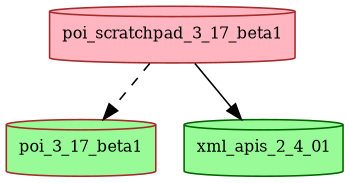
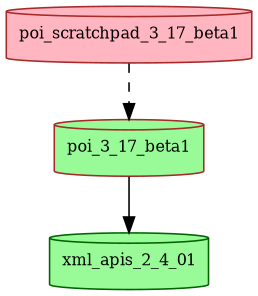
edge "poi_scratchpad_3_17_beta1" -> "xml_apis_2_4_01": now "poi_3_17_beta1" -> "xml_apis_2_4_01"
